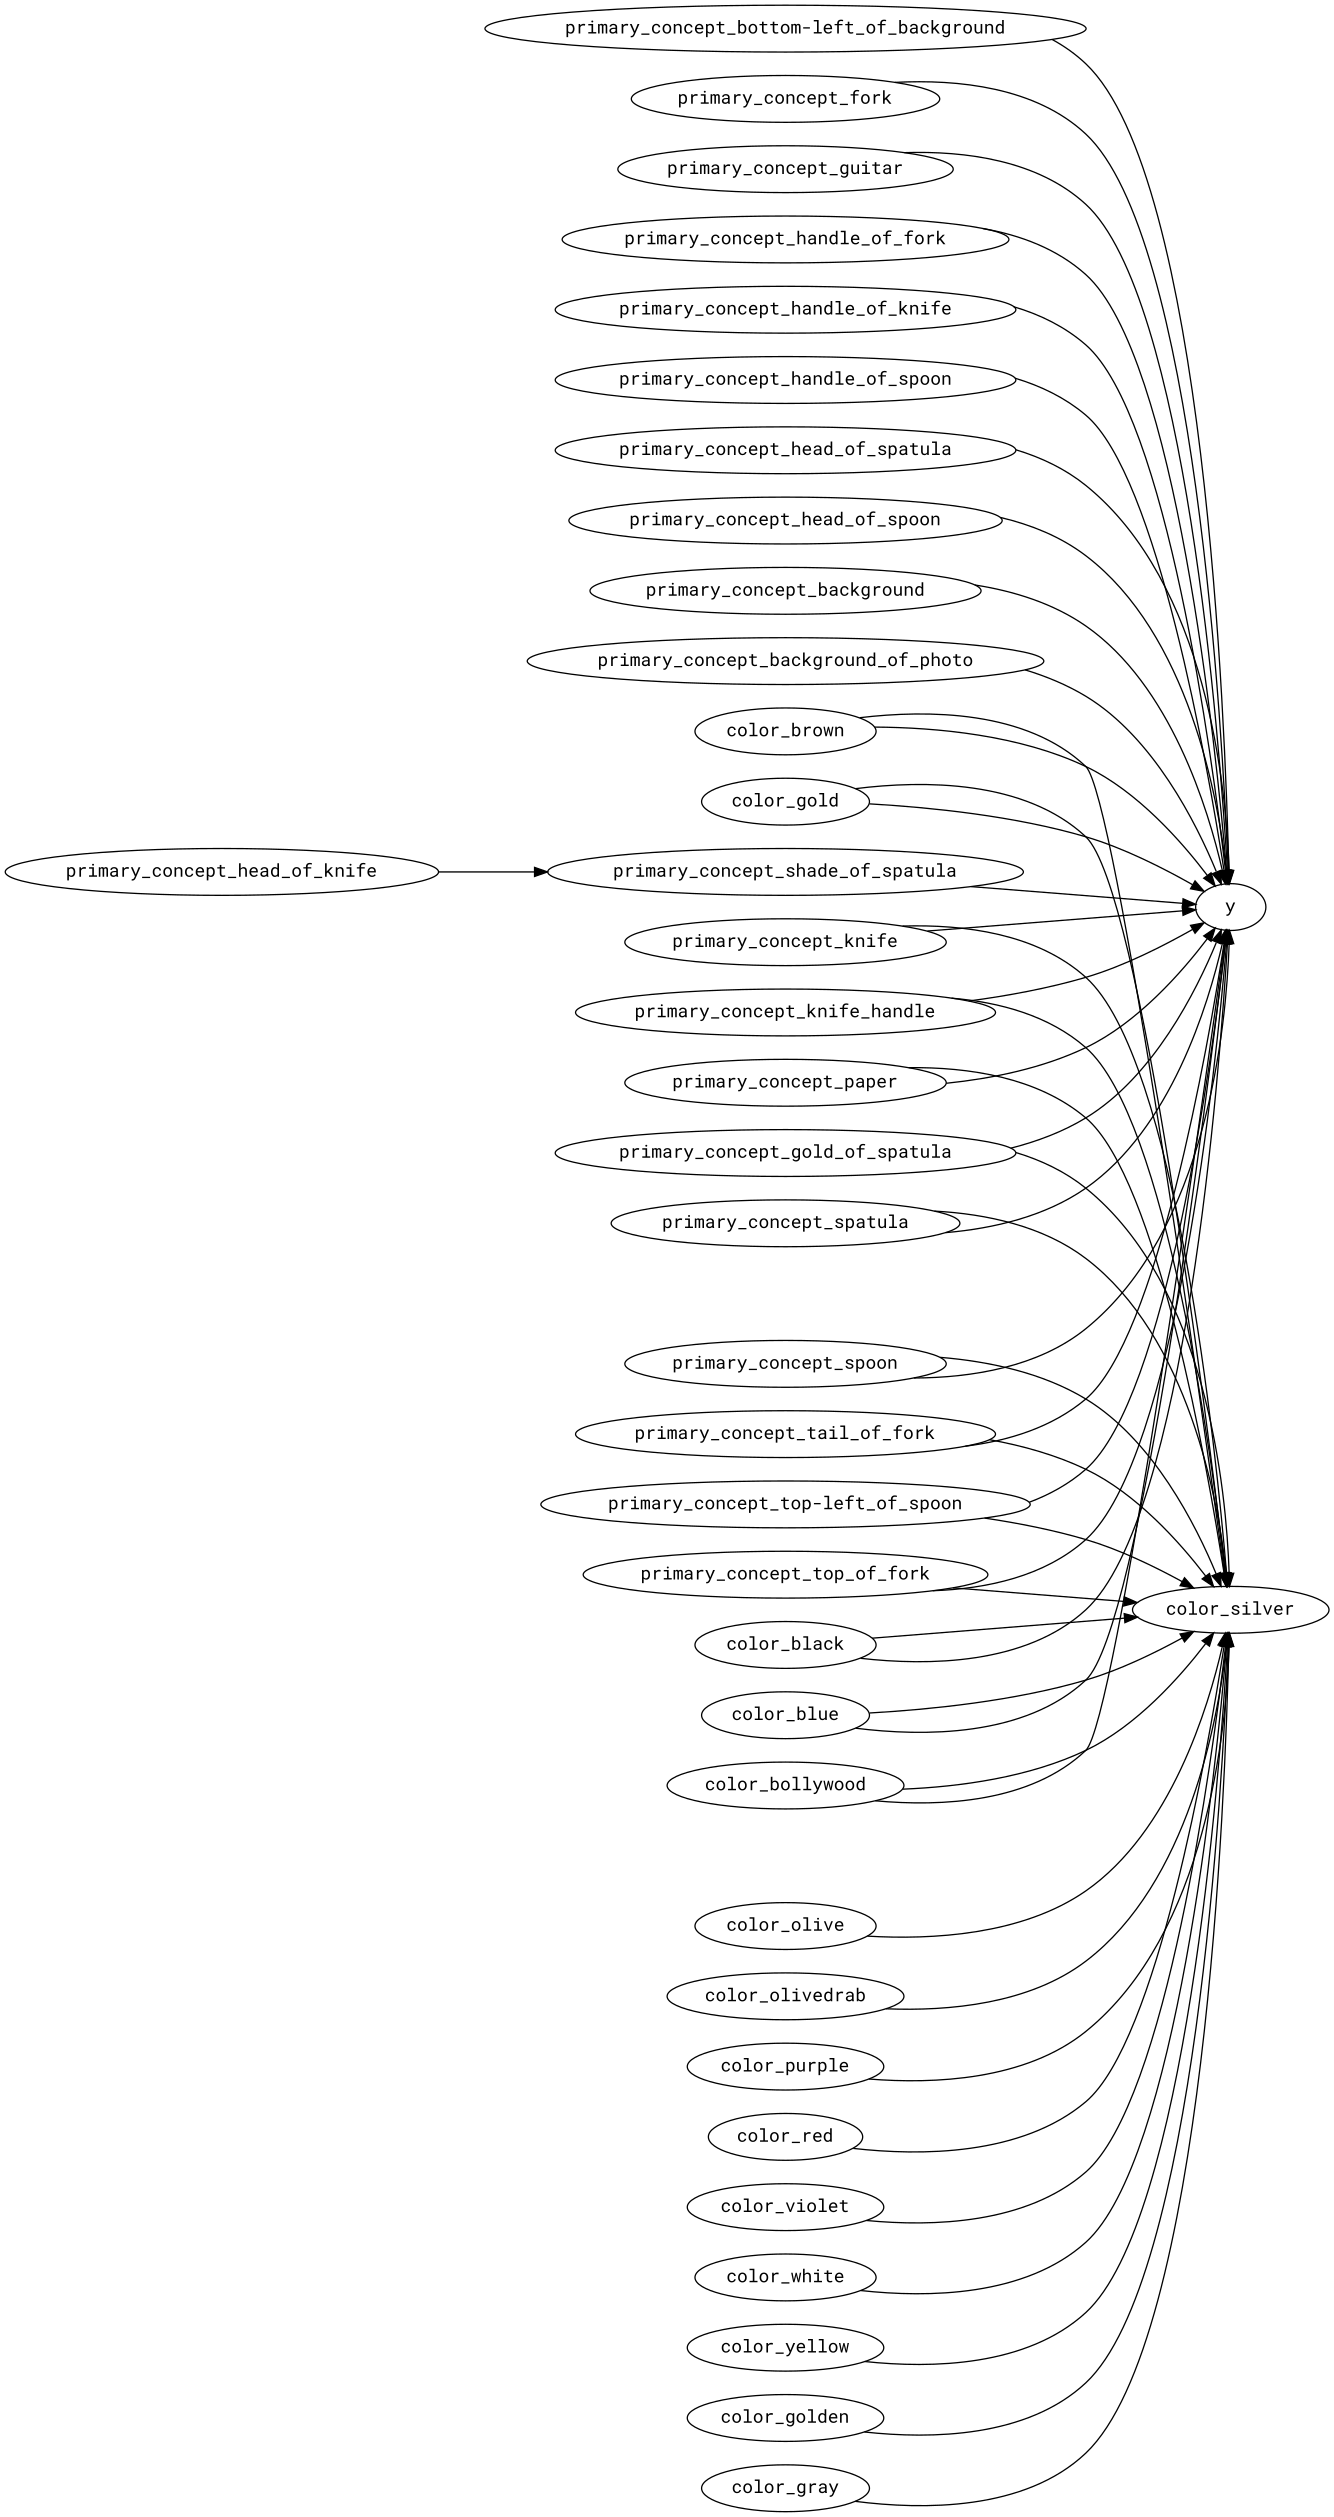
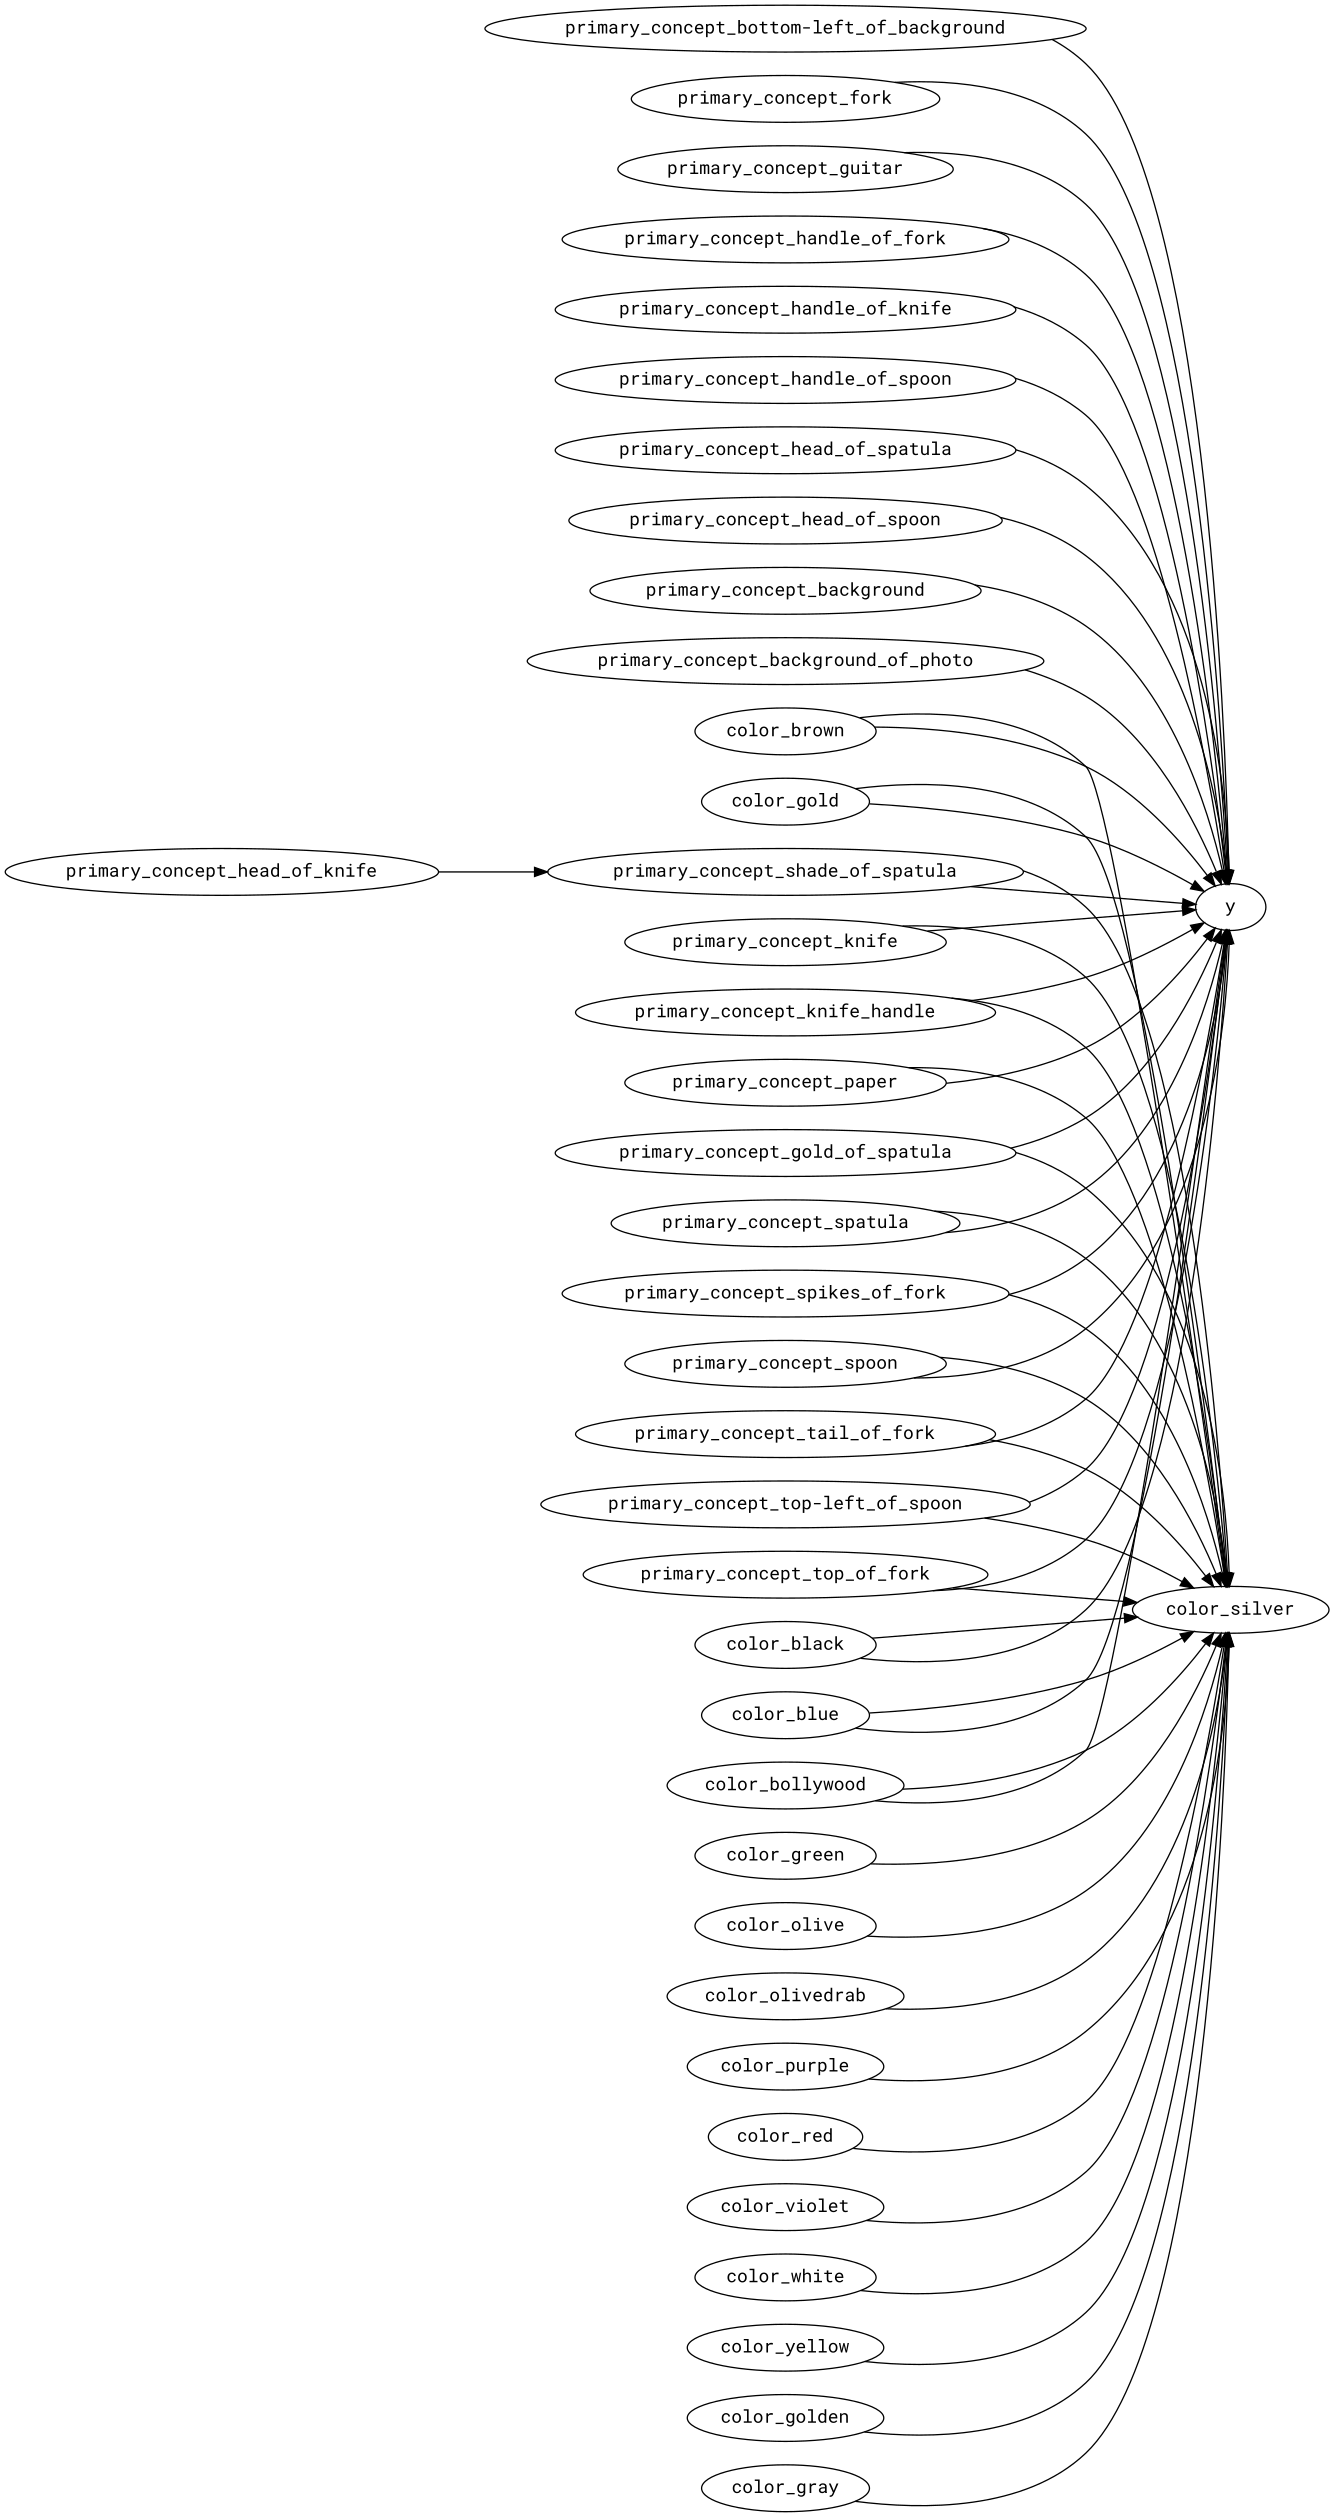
edge "primary_concept_shade_of_spatula" -> "color_silver": added
node "primary_concept_spikes_of_fork": added
node "color_green": added
